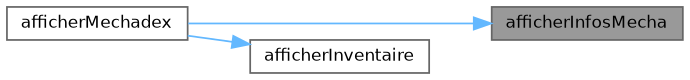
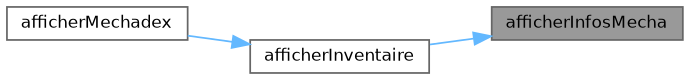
edge "afficherMechadex" -> "afficherInfosMecha": now "afficherInventaire" -> "afficherInfosMecha"
